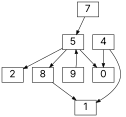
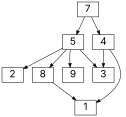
edge "7" -> "4": added
edge "9" -> "5": reversed
node "0": label "0" -> "3"
